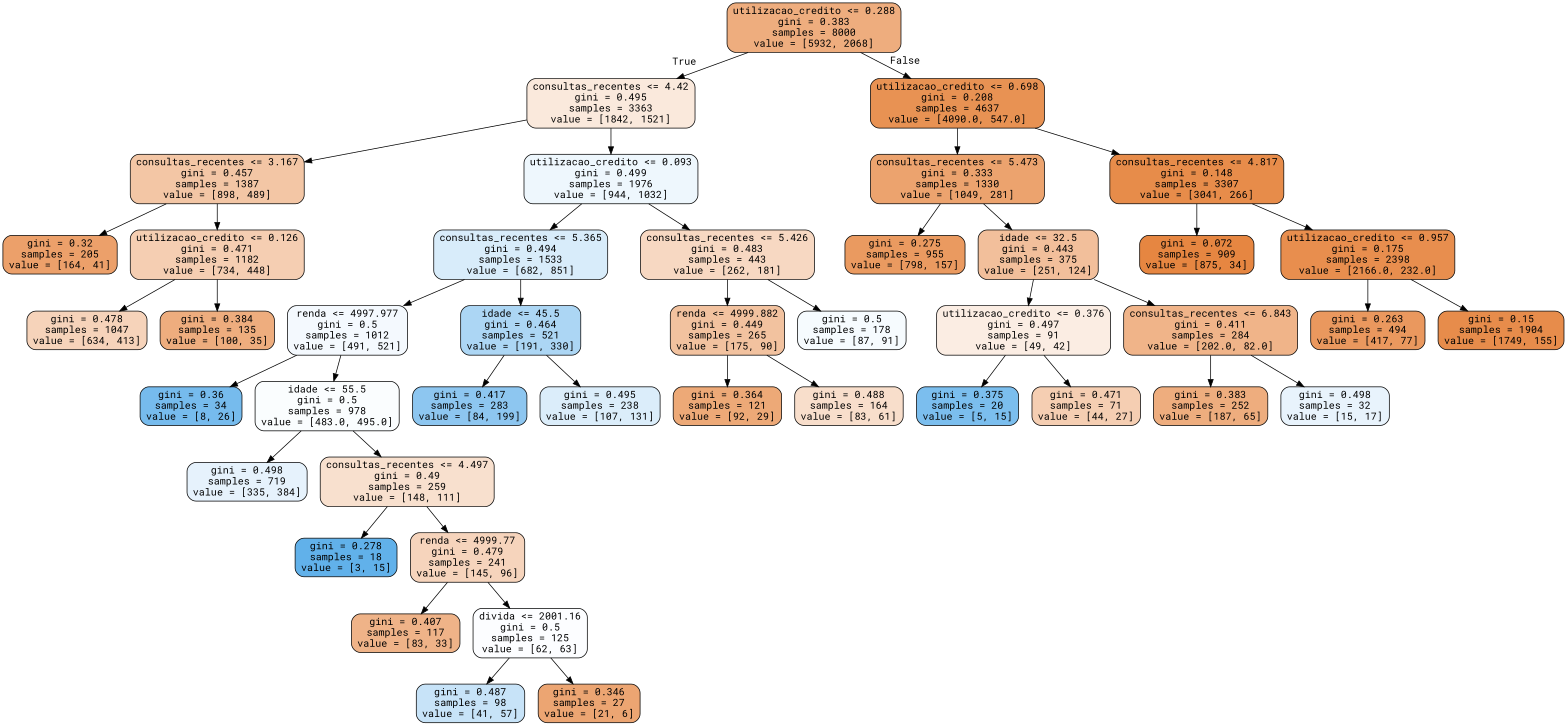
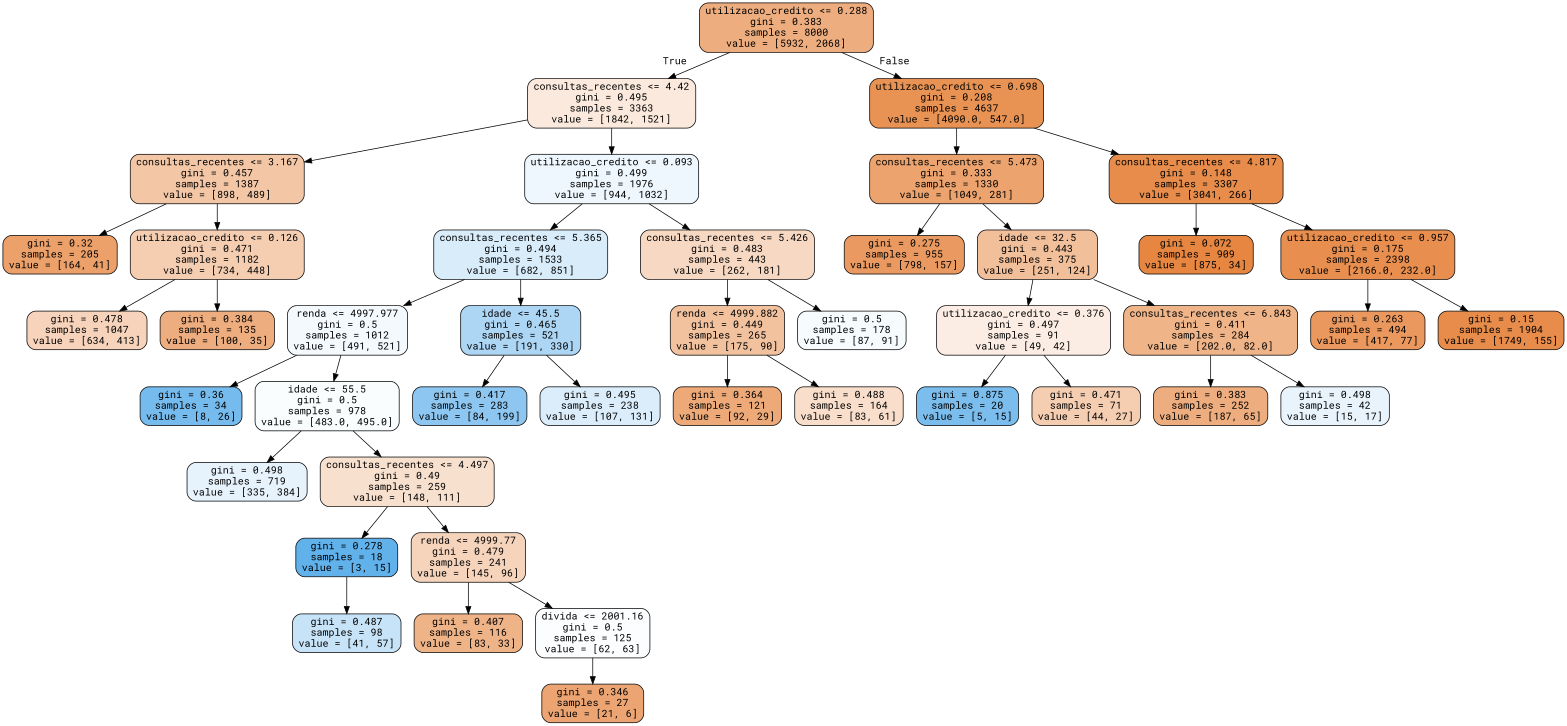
node "idade <= 45.5 gini = 0.464 samples = 521 value = [191, 330]": label "idade <= 45.5 gini = 0.464 samples = 521 value = [191, 330]" -> "idade <= 45.5 gini = 0.465 samples = 521 value = [191, 330]"
node "gini = 0.375 samples = 20 value = [5, 15]": label "gini = 0.375 samples = 20 value = [5, 15]" -> "gini = 0.875 samples = 20 value = [5, 15]"
node "gini = 0.498 samples = 32 value = [15, 17]": label "gini = 0.498 samples = 32 value = [15, 17]" -> "gini = 0.498 samples = 42 value = [15, 17]"
node "gini = 0.407 samples = 117 value = [83, 33]": label "gini = 0.407 samples = 117 value = [83, 33]" -> "gini = 0.407 samples = 116 value = [83, 33]"
edge "divida <= 2001.16 gini = 0.5 samples = 125 value = [62, 63]" -> "gini = 0.487 samples = 98 value = [41, 57]": now "gini = 0.278 samples = 18 value = [3, 15]" -> "gini = 0.487 samples = 98 value = [41, 57]"
